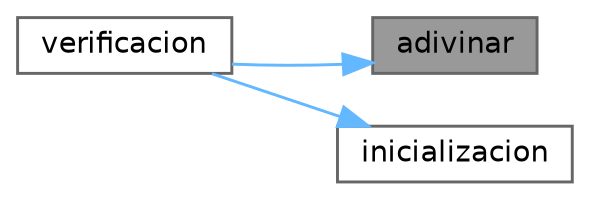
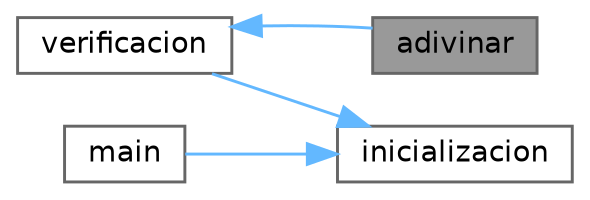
edge "verificacion" -> "adivinar": reversed
node "main": added
